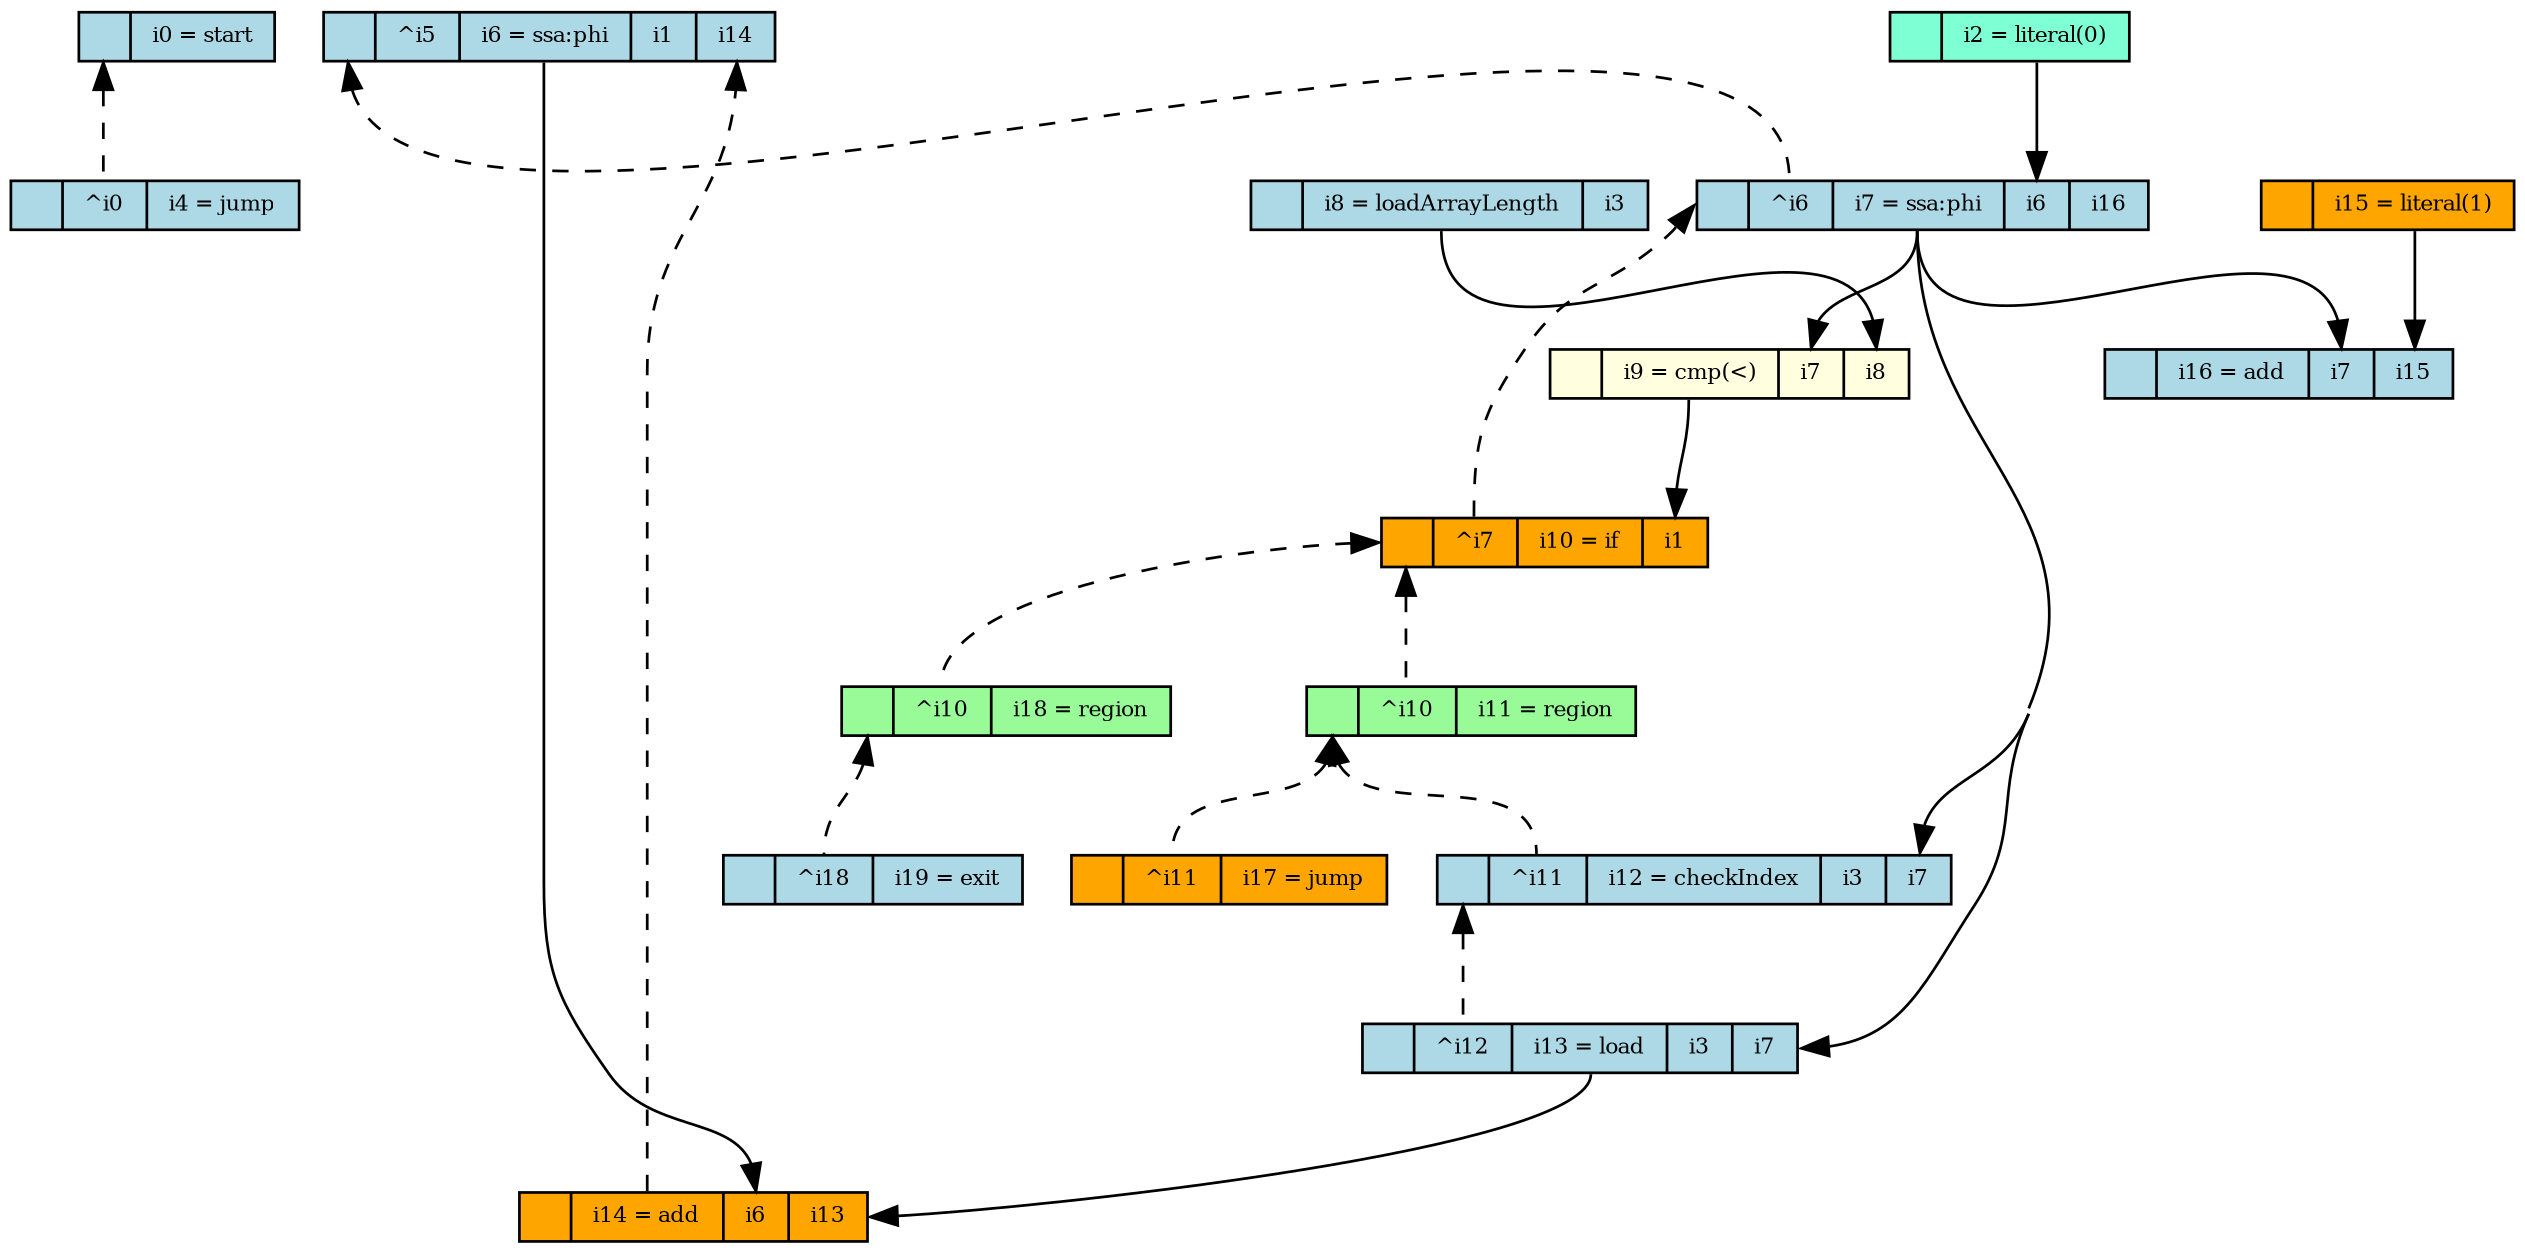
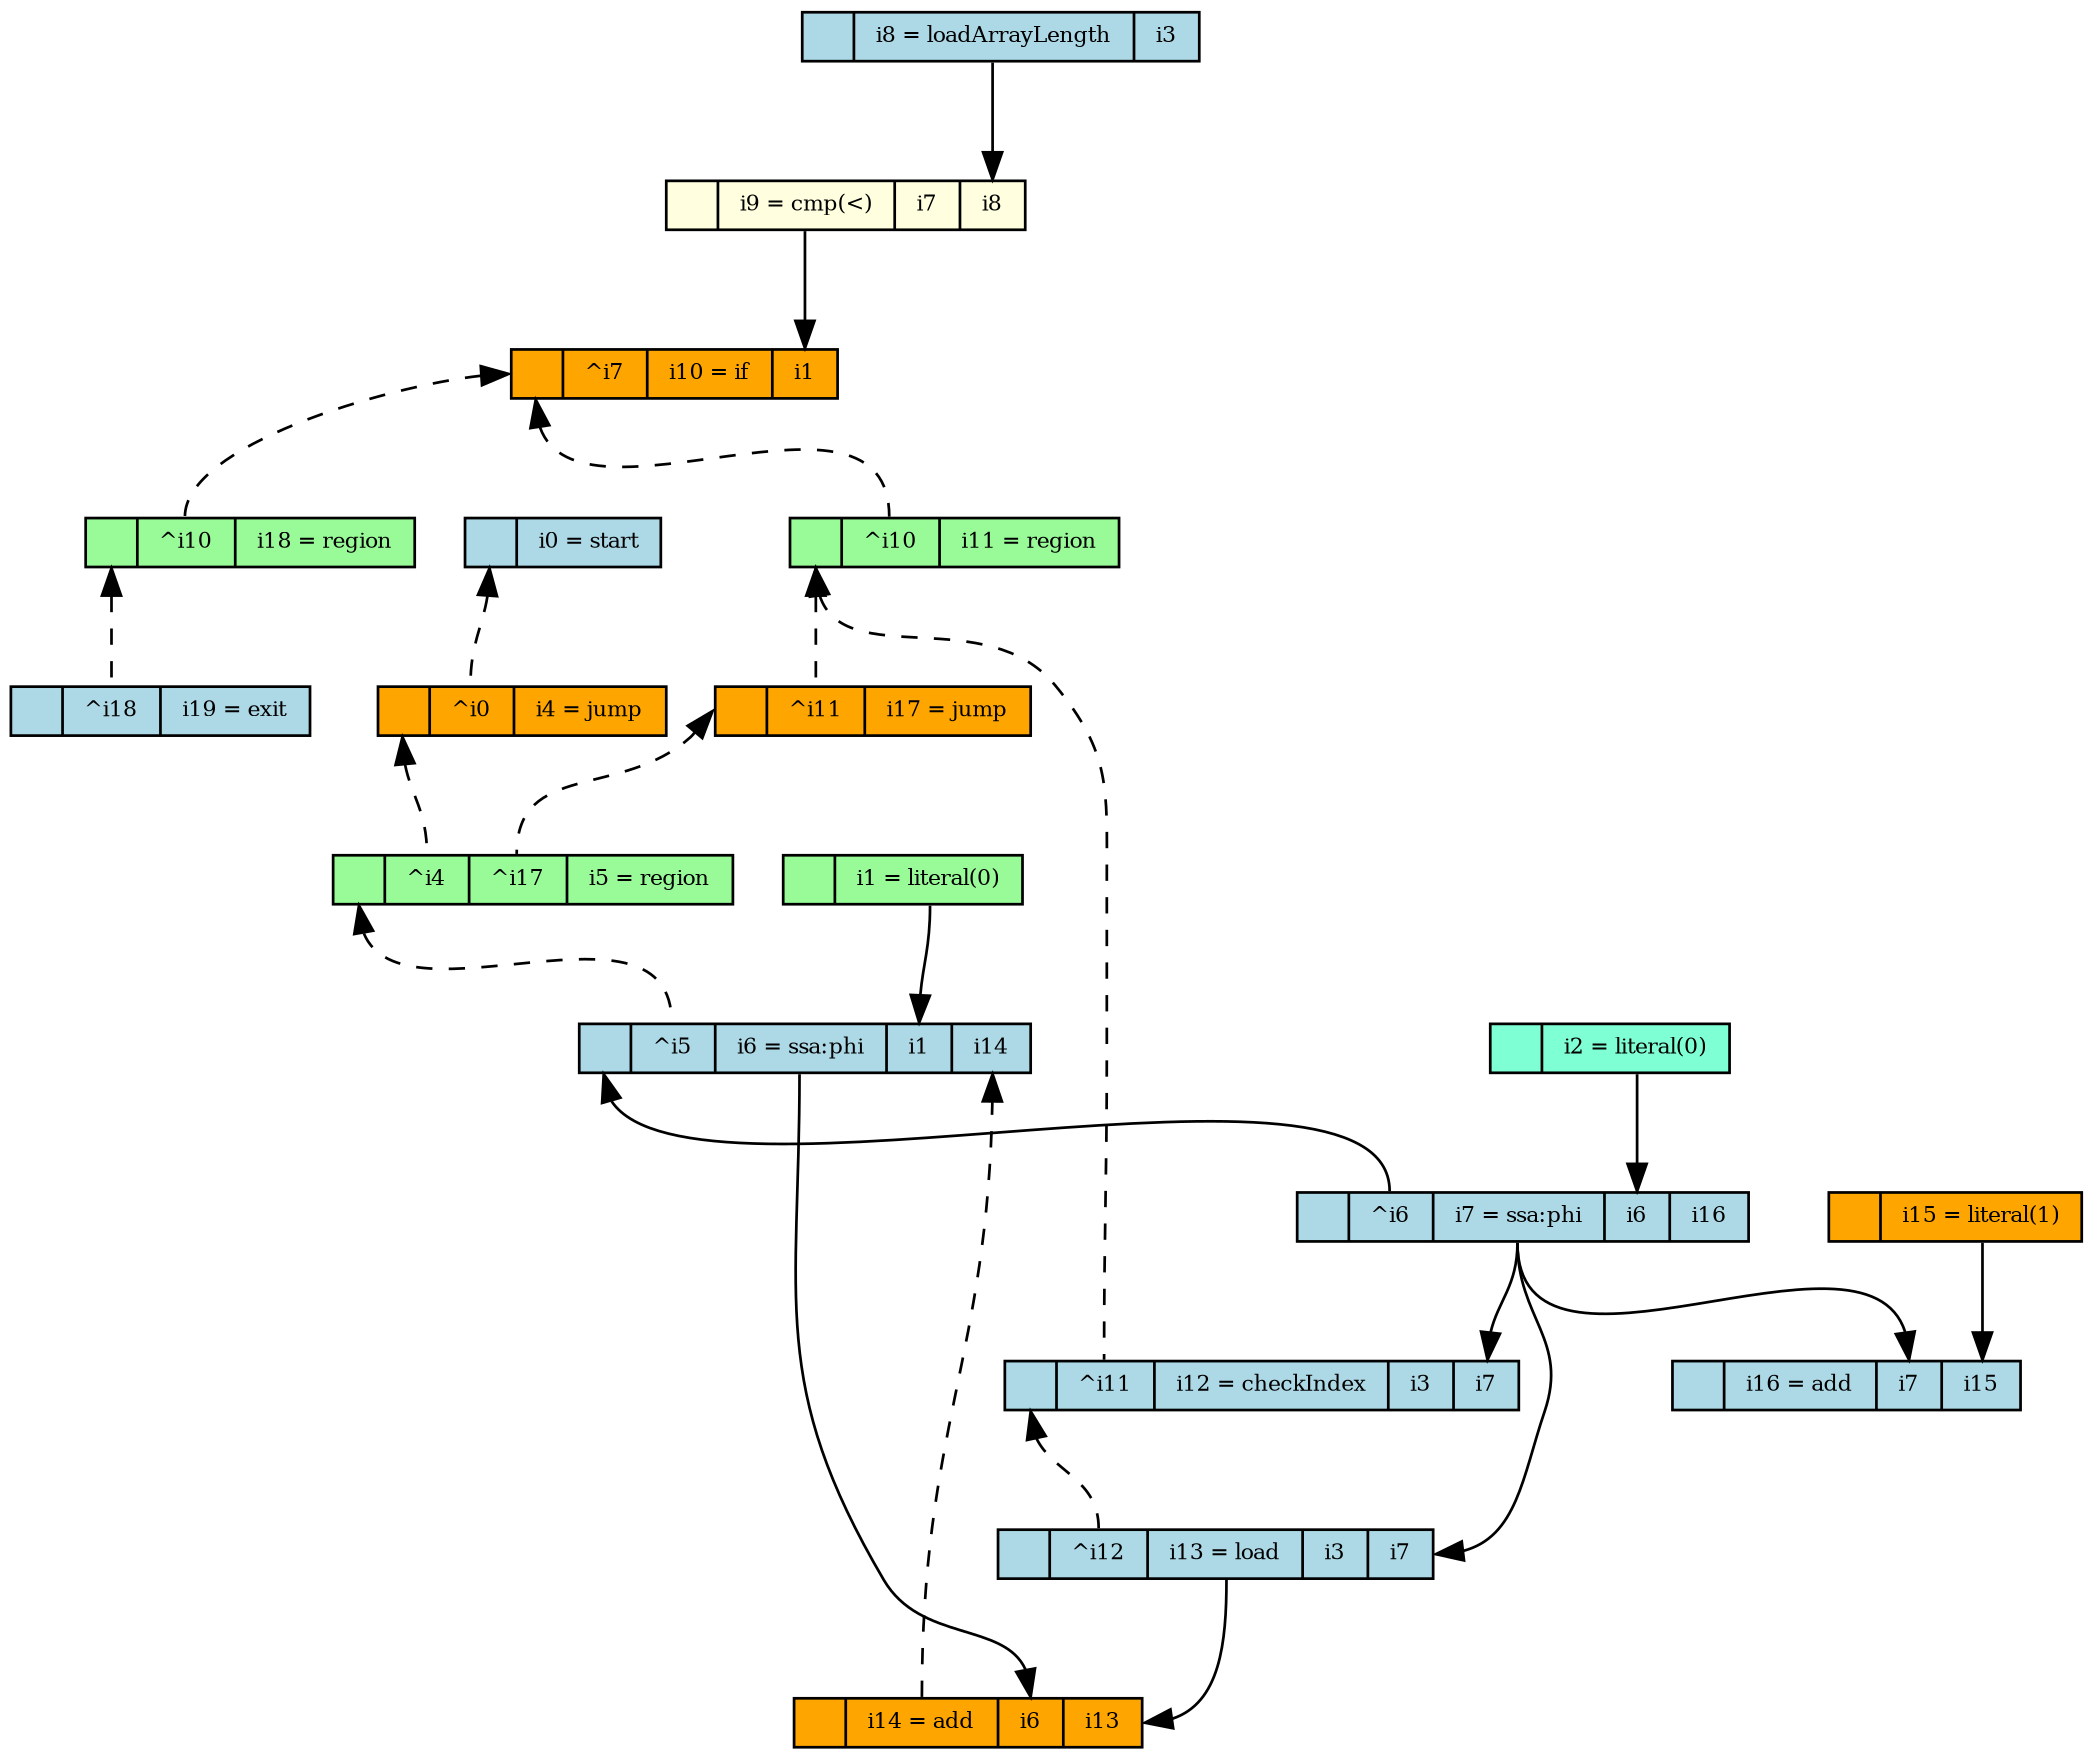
edge "^i6" -> "^i5": style dashed -> solid
node "^i0": fillcolor lightblue -> orange
edge "^i6" -> "i9 = cmp(<)": removed
edge "^i7" -> "^i6": removed
node "^i4": added
node "i1 = literal(0)": added
